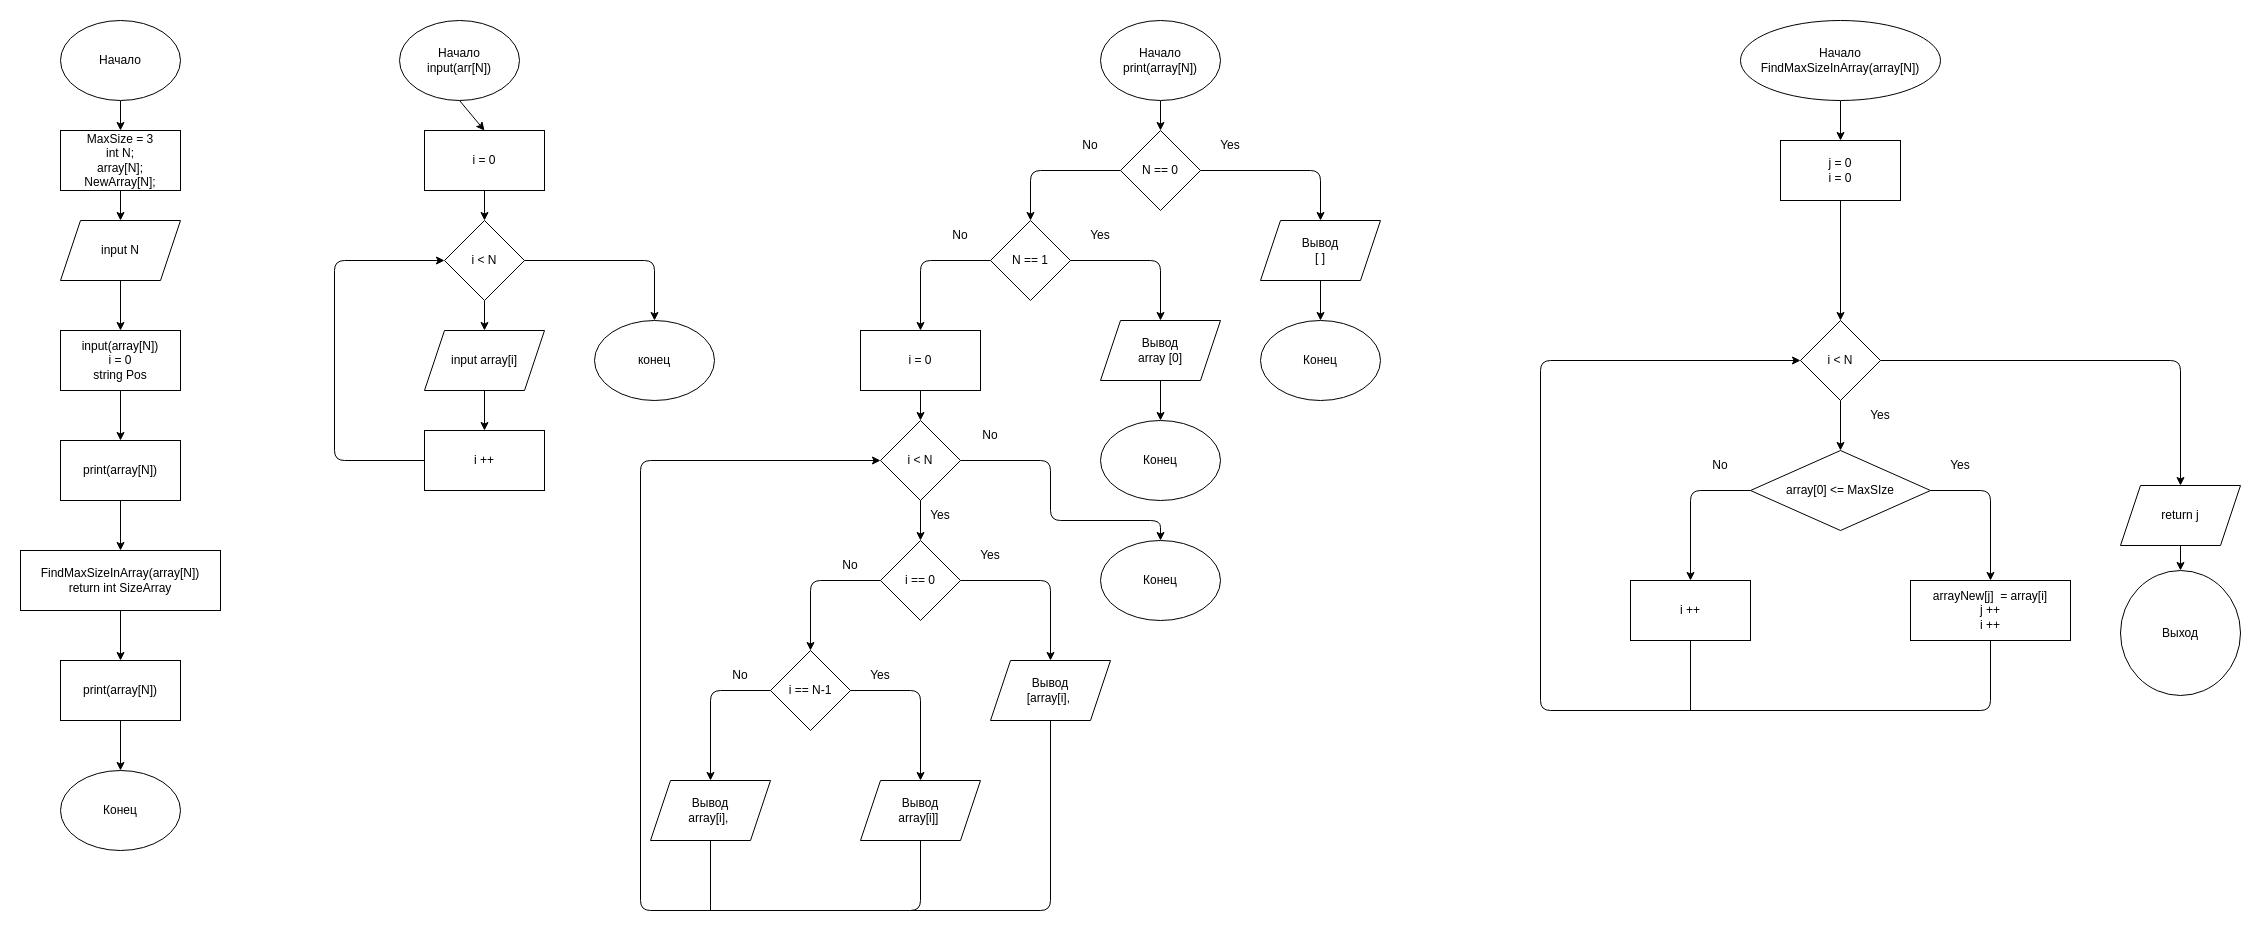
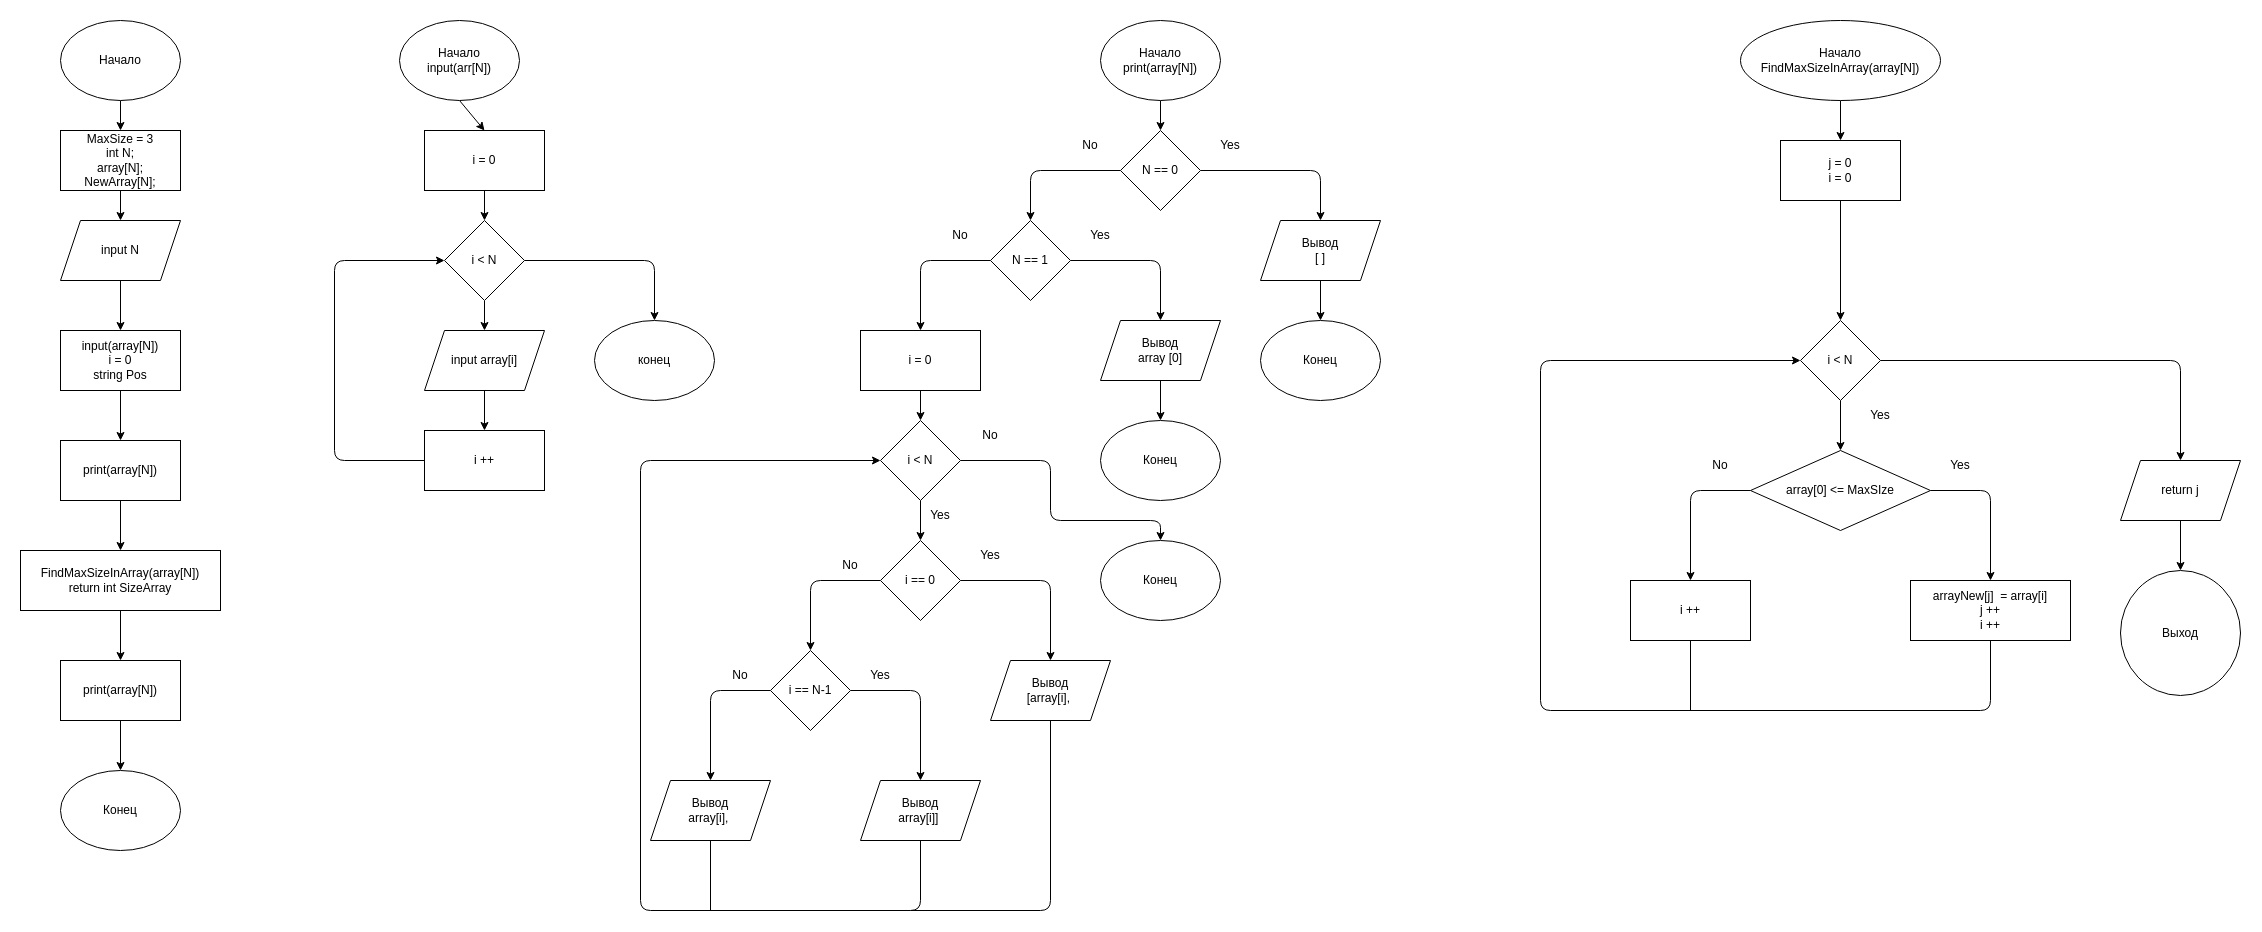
node "return j": moved (2181, 516) -> (2181, 491)
